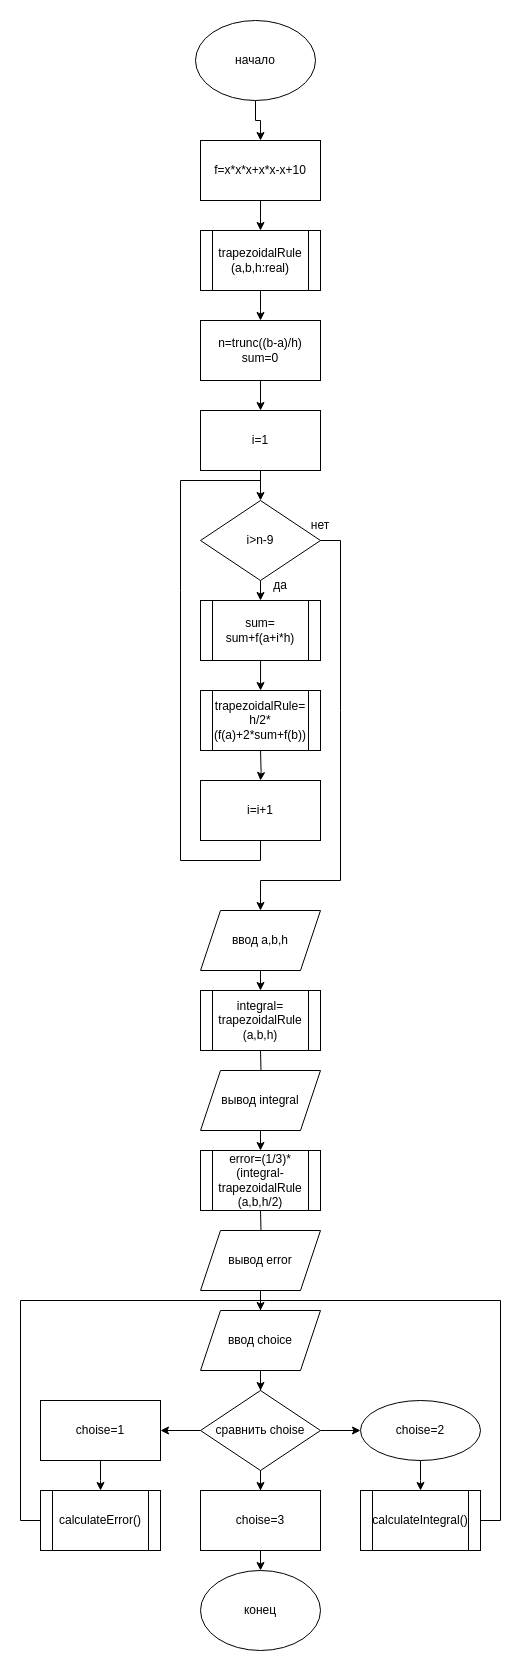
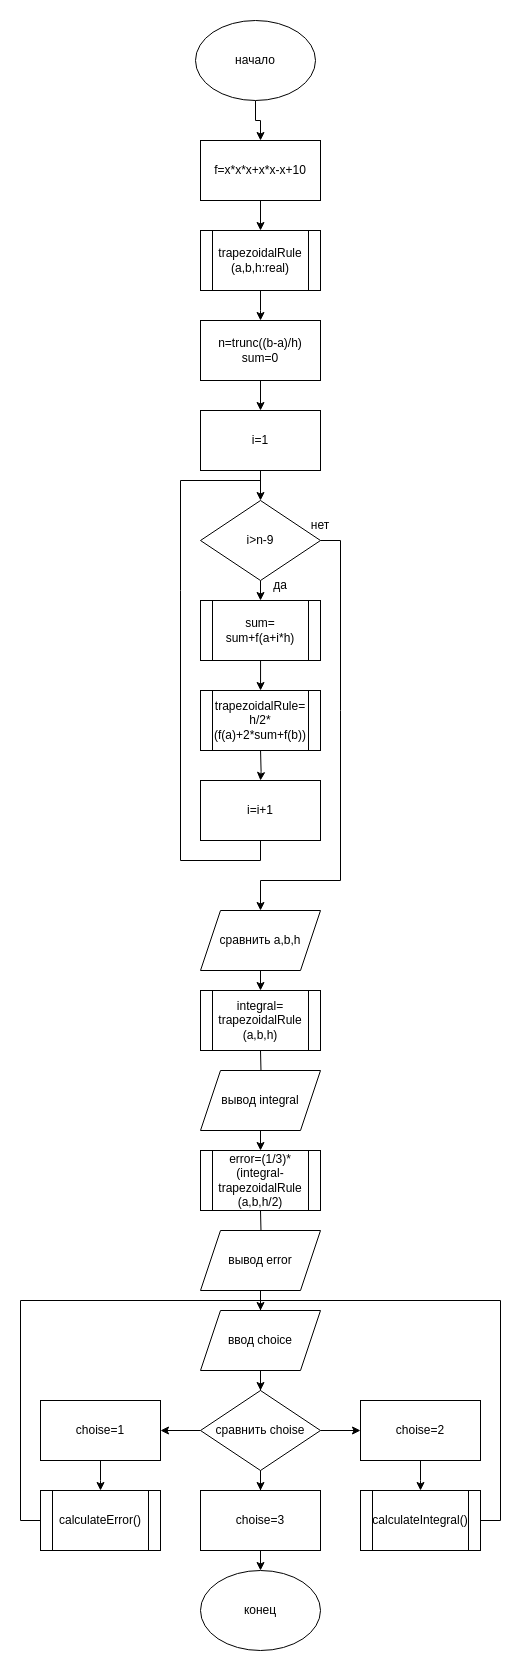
node "ввод a,b,h": label "ввод a,b,h" -> "cравнить a,b,h"
node "choise=2": shape ellipse -> rectangle
